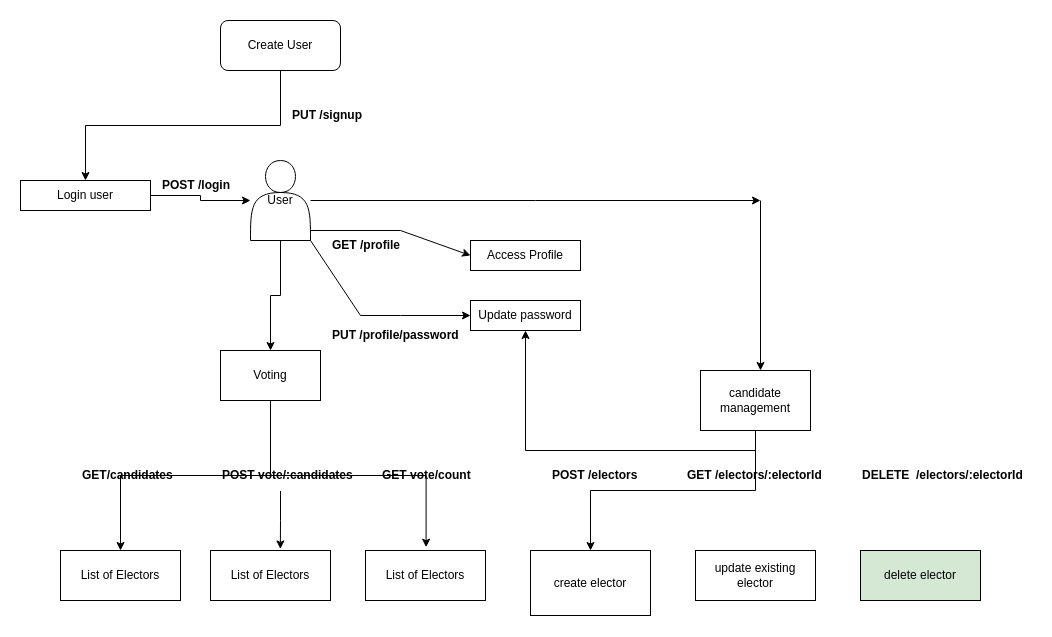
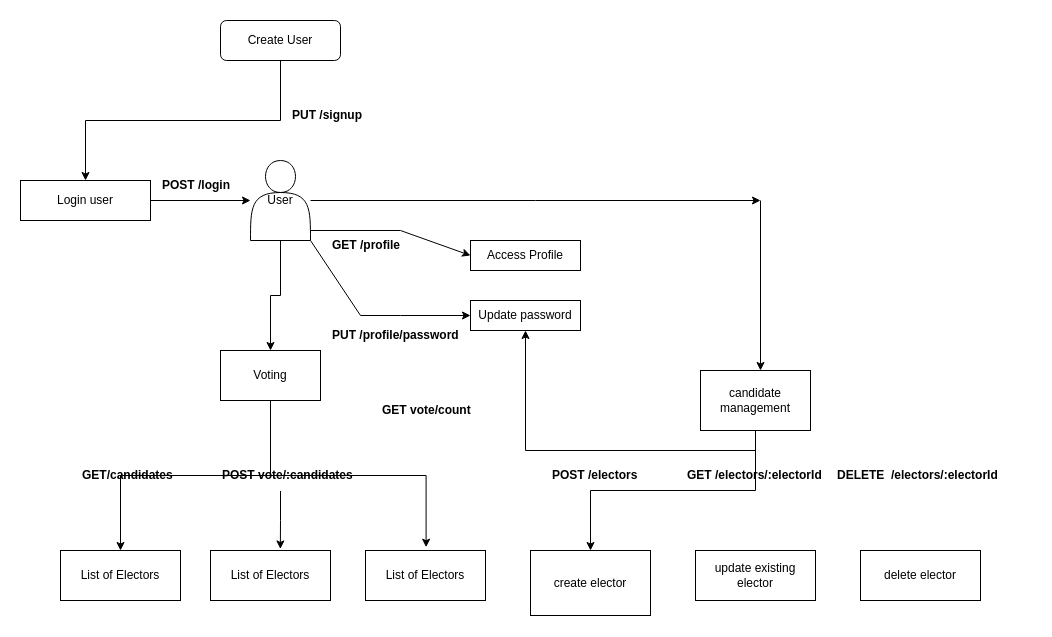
node "Create User": size 120x50 -> 120x40
node "Login user": size 130x30 -> 130x40
node "GET vote/count": moved (436, 471) -> (436, 406)
node "DELETE /electors/:electorId": moved (946, 471) -> (921, 471)
node "delete elector": fillcolor #d5e8d4 -> #ffffff
